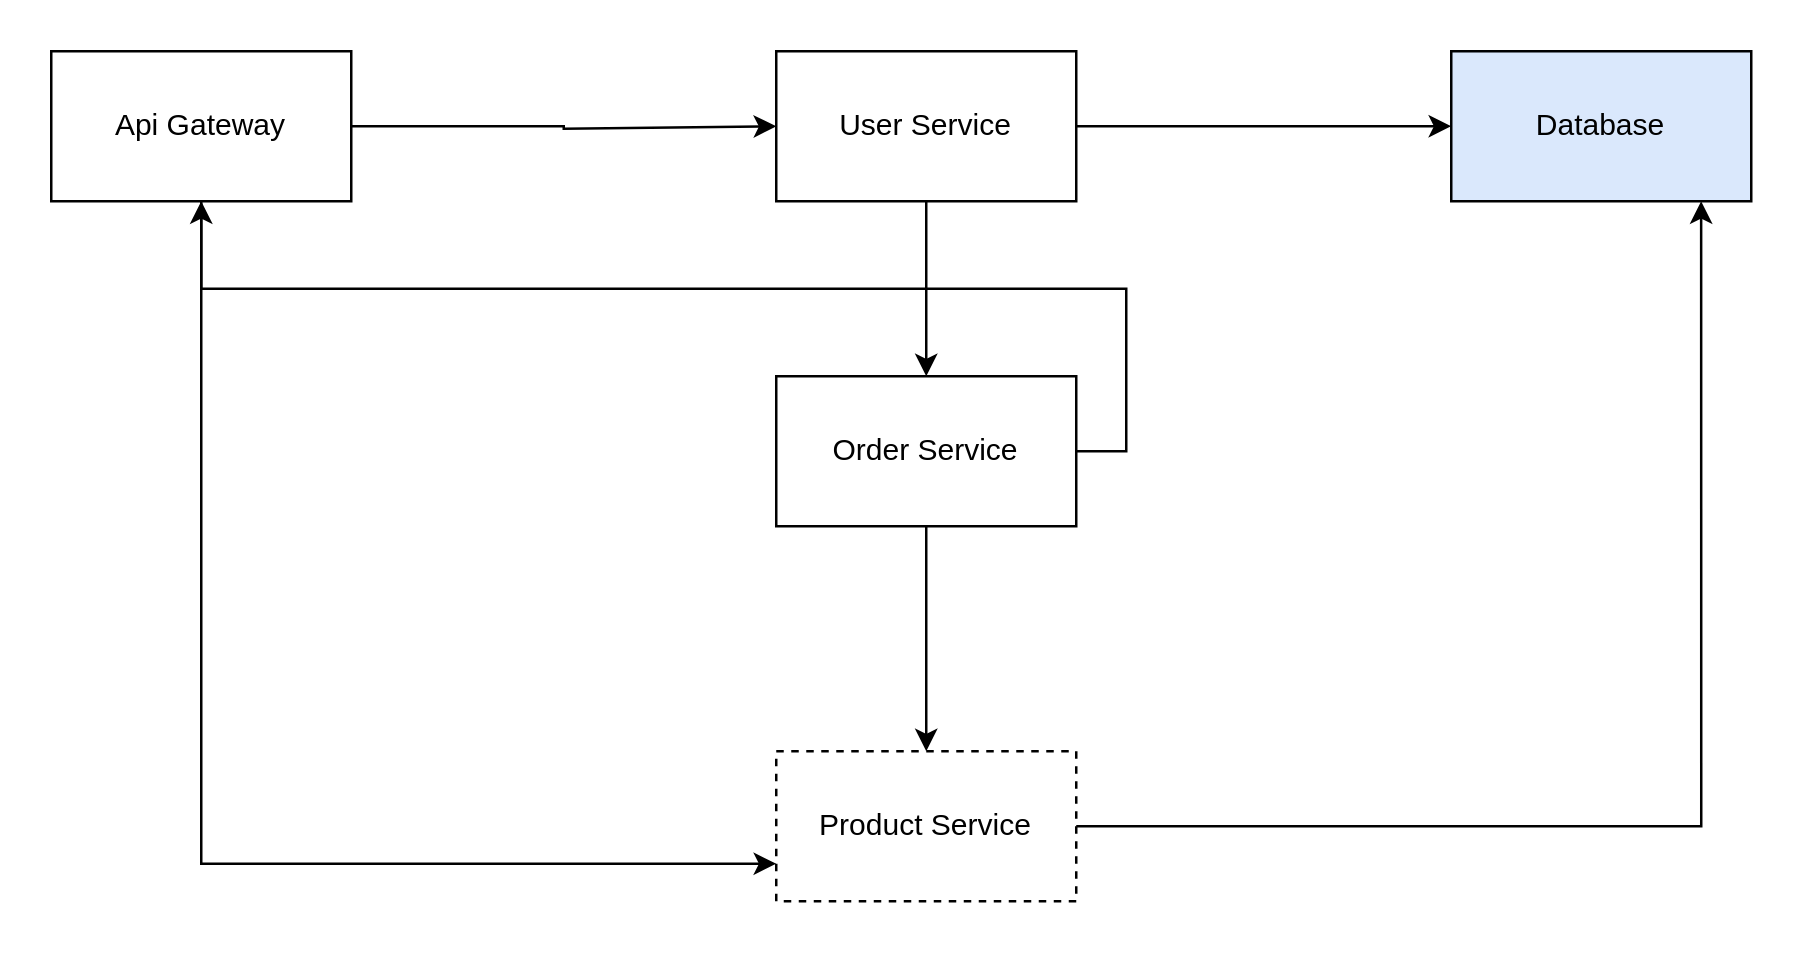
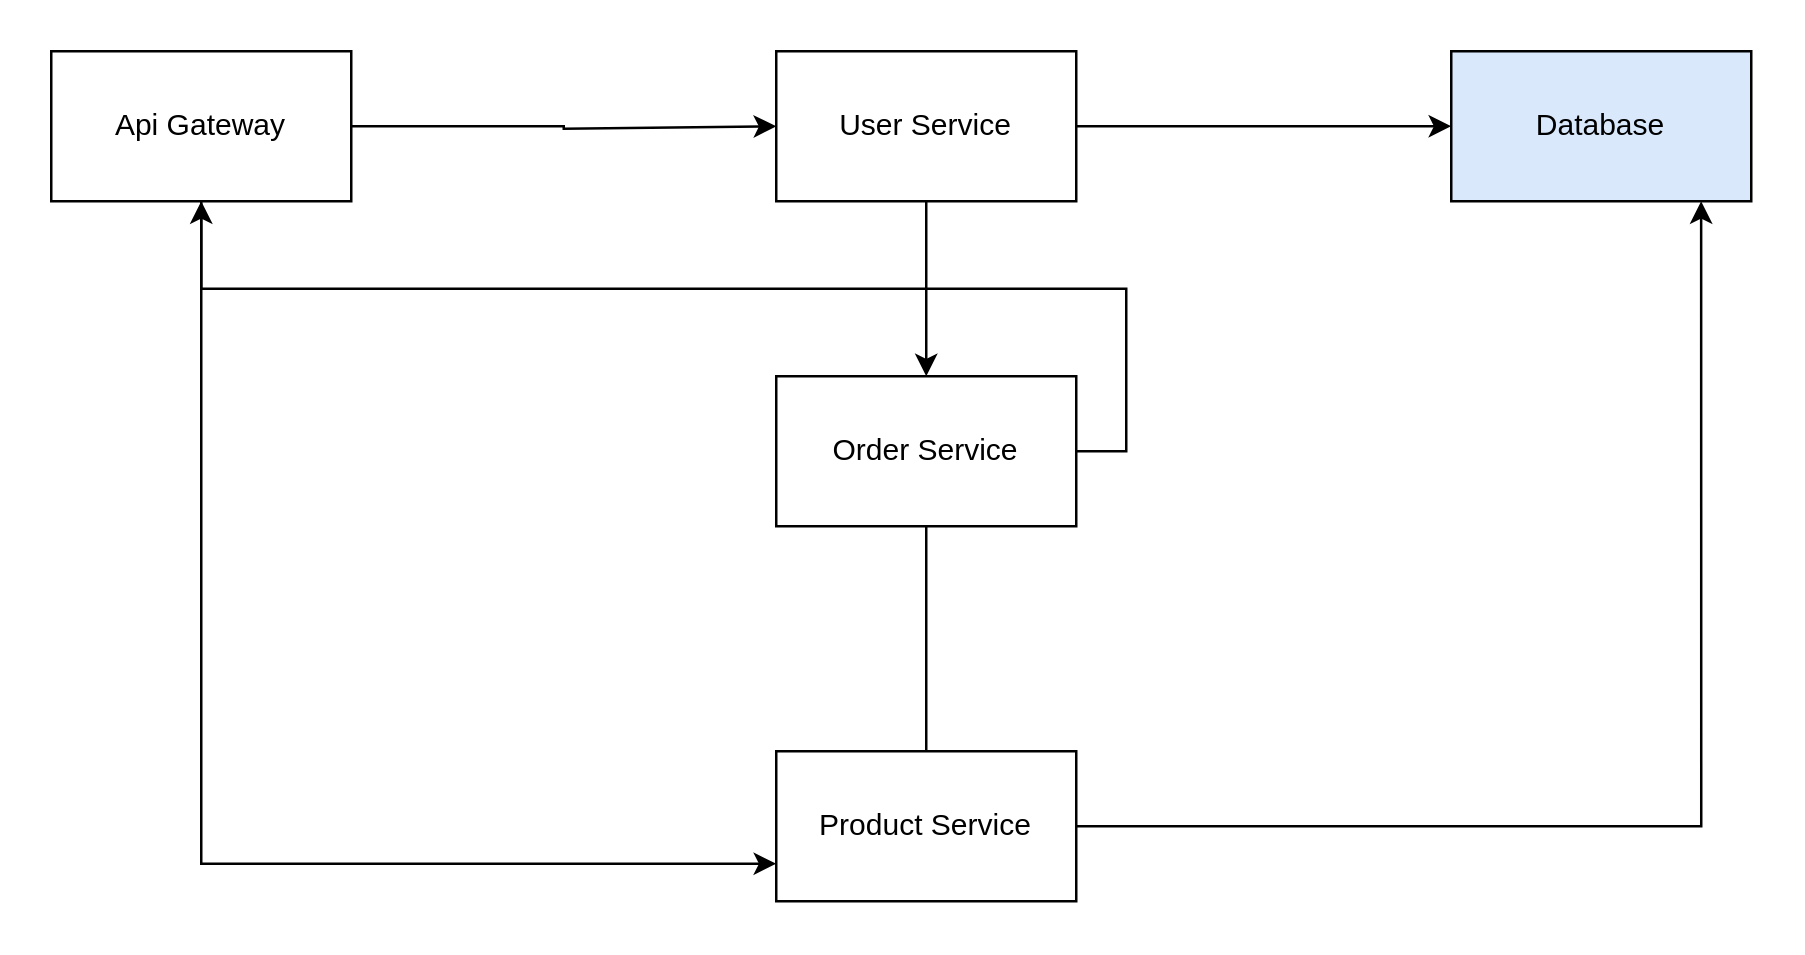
edge "Order Service" -> "Product Service": arrowhead classic -> none
node "Product Service": style dashed -> solid
